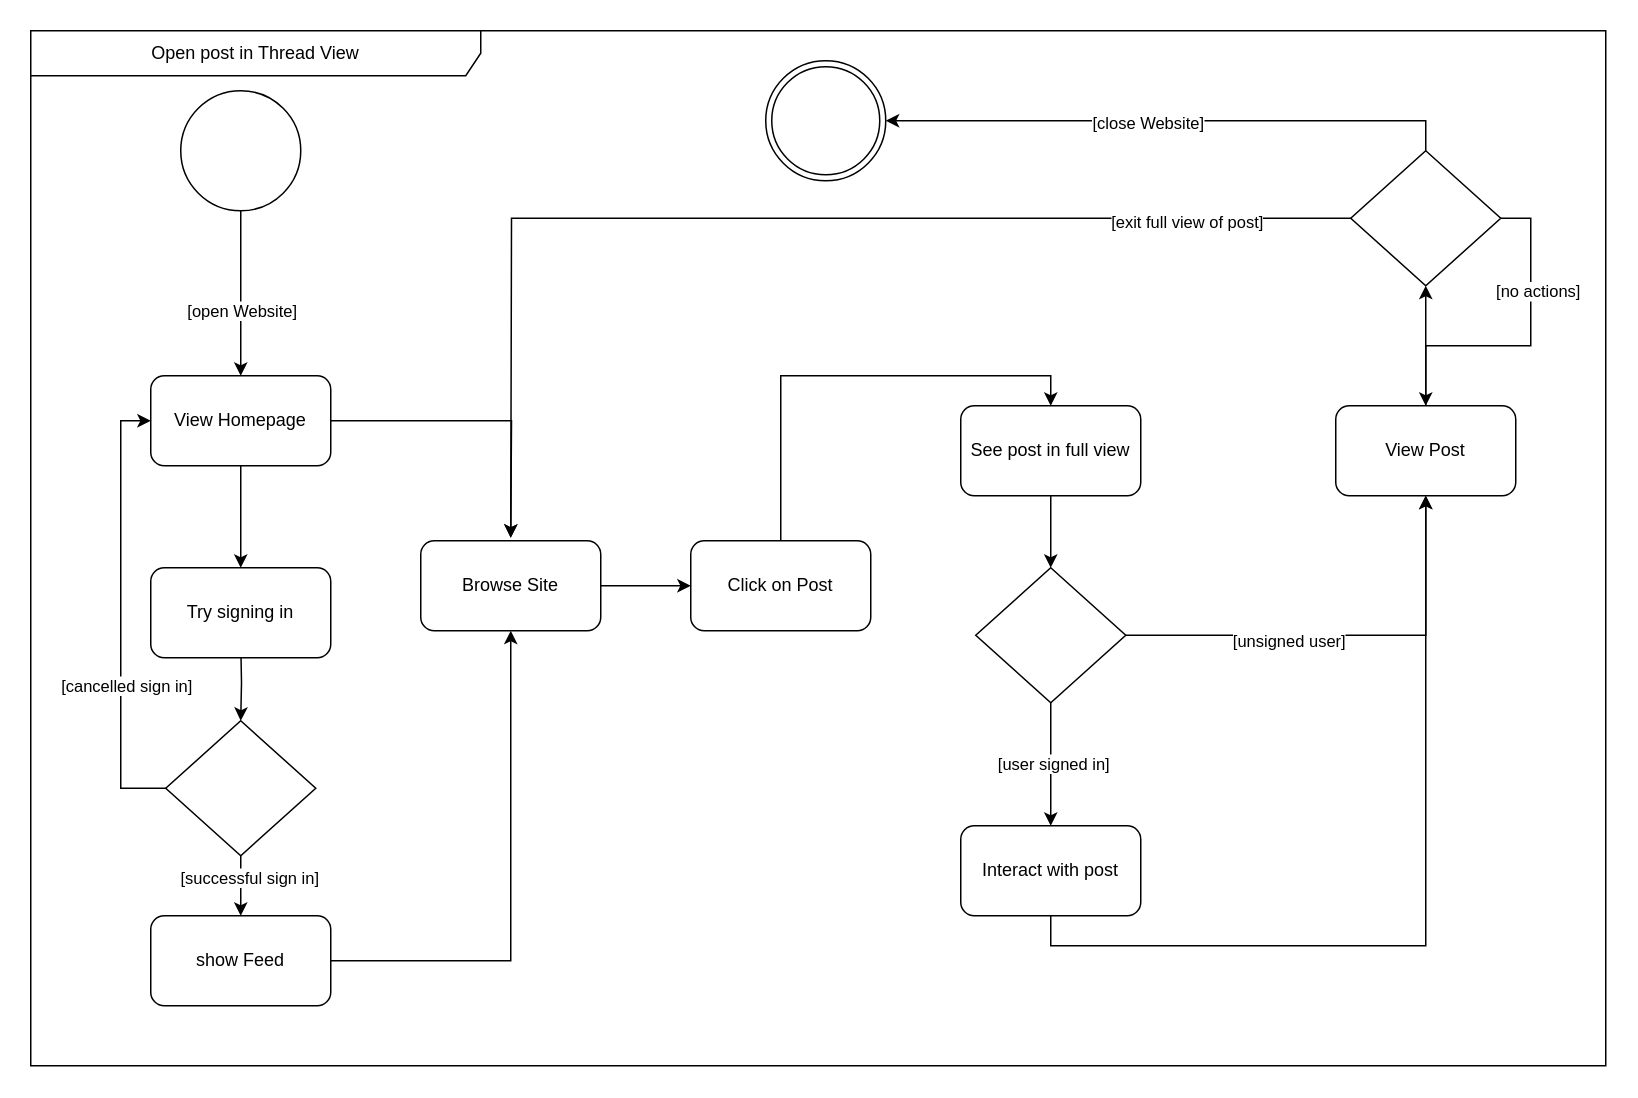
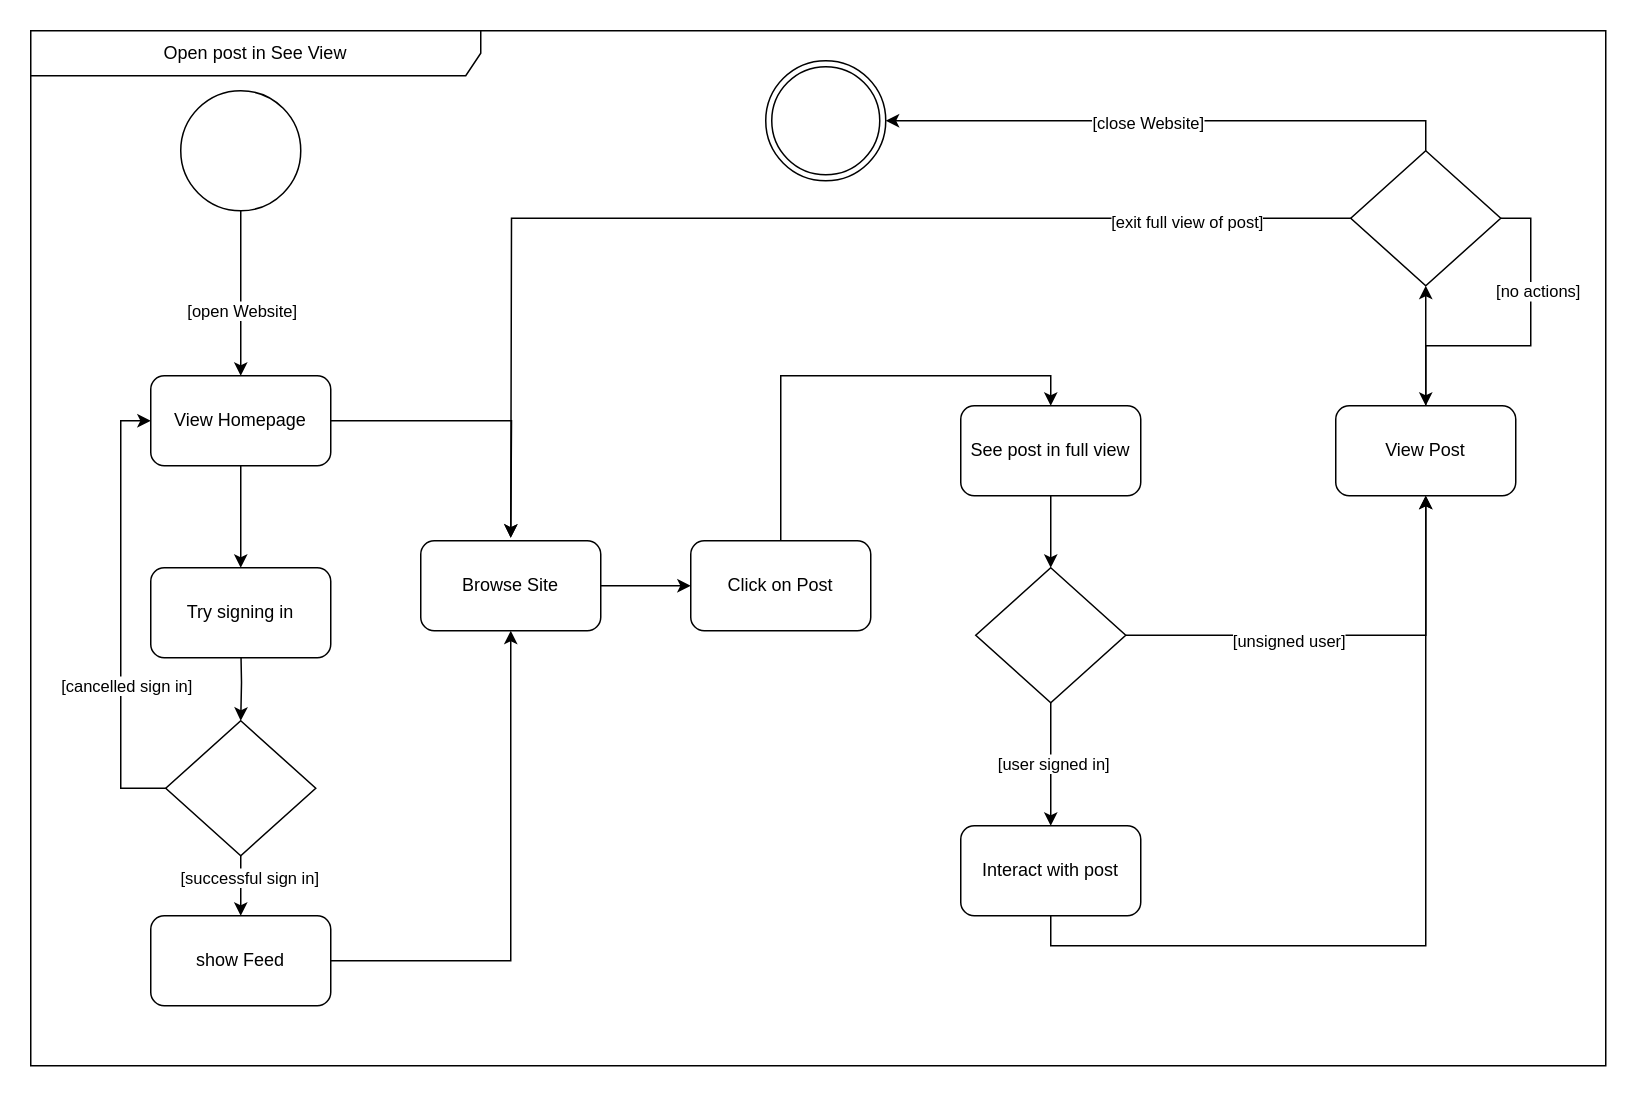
node "Open post in Thread View": label "Open post in Thread View" -> "Open post in See View"
